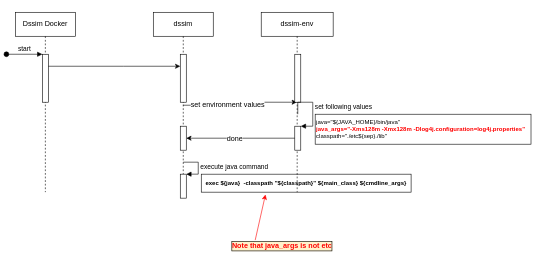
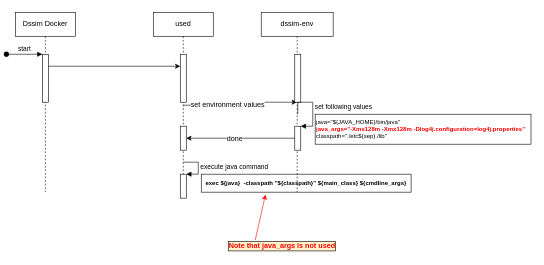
node "dssim": label "dssim" -> "used"
node "Note that java_args is not etc": label "Note that java_args is not etc" -> "Note that java_args is not used"
